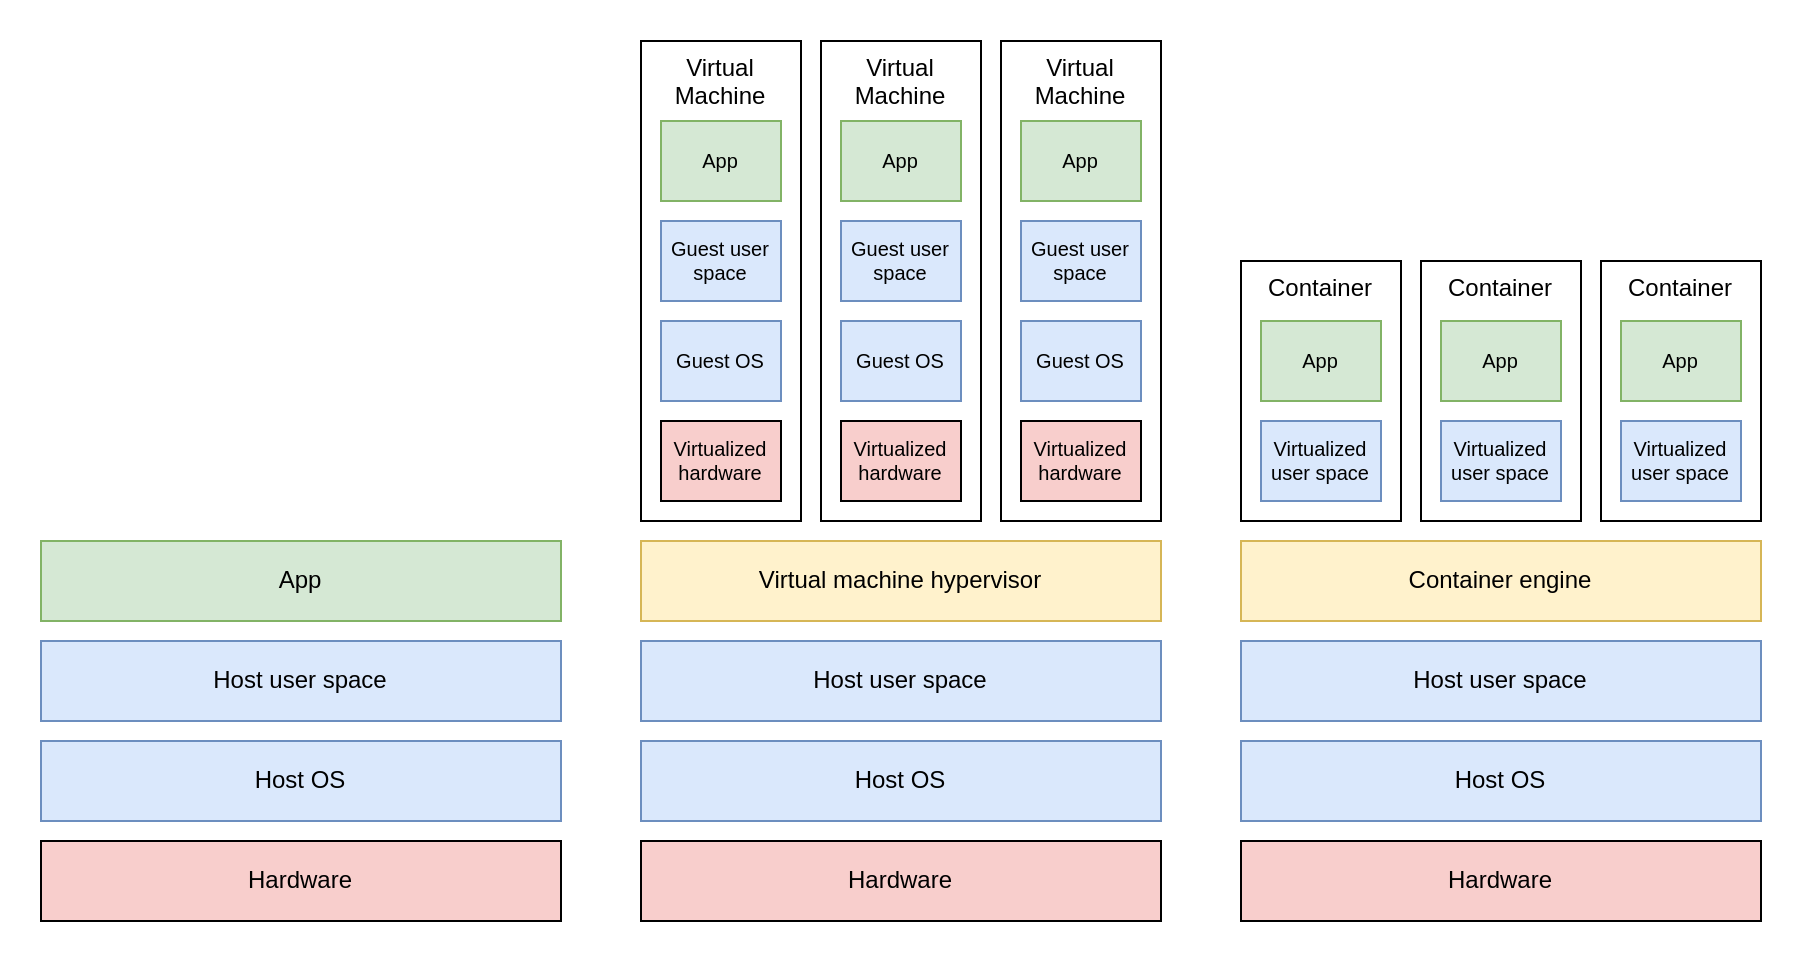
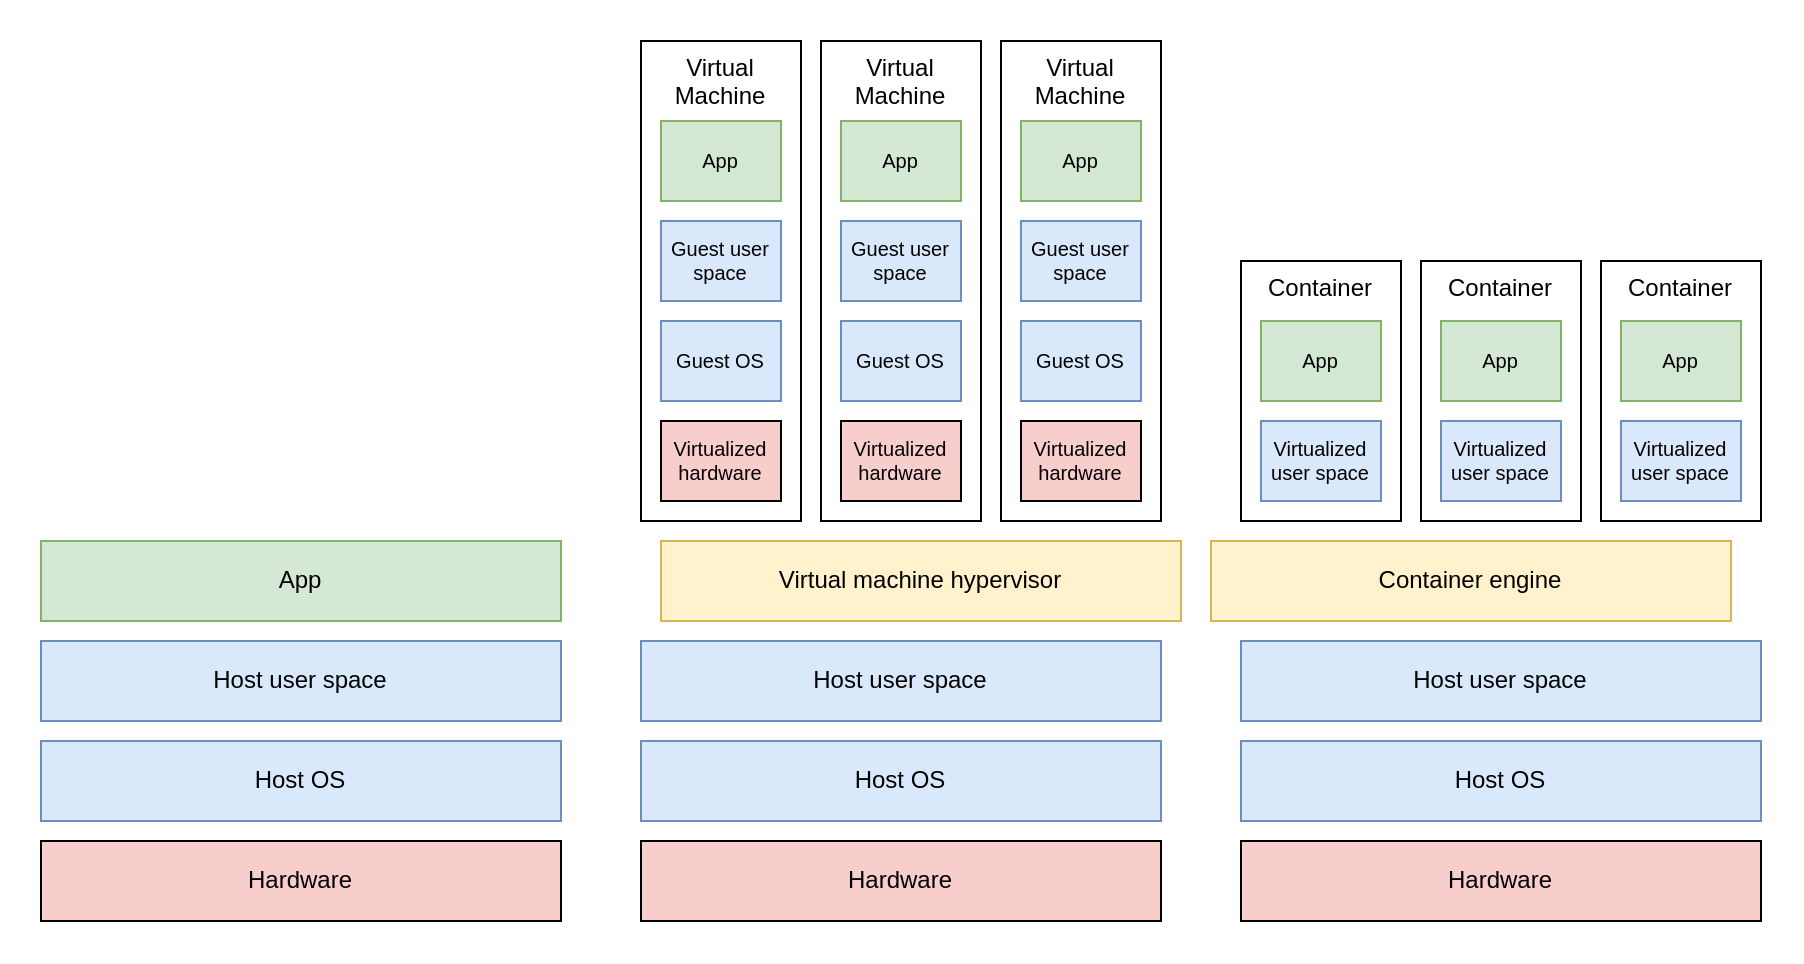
node "Virtual machine hypervisor": moved (901, 581) -> (921, 581)
node "Container engine": moved (1501, 581) -> (1471, 581)
